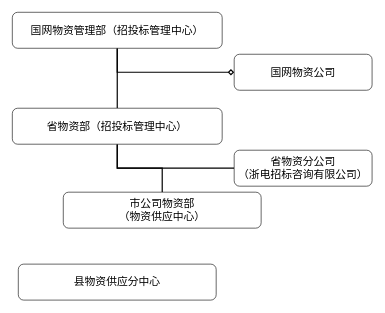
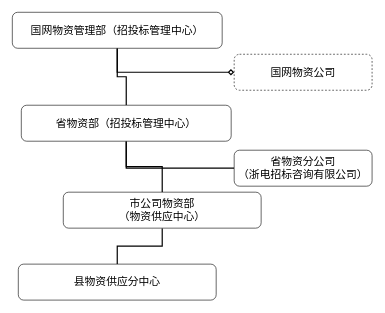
node "国网物资公司": style solid -> dashed
node "省物资部（招投标管理中心）": moved (117, 126) -> (126, 123)
edge "市公司物资部 （物资供应中心）" -- "县物资供应分中心": added
